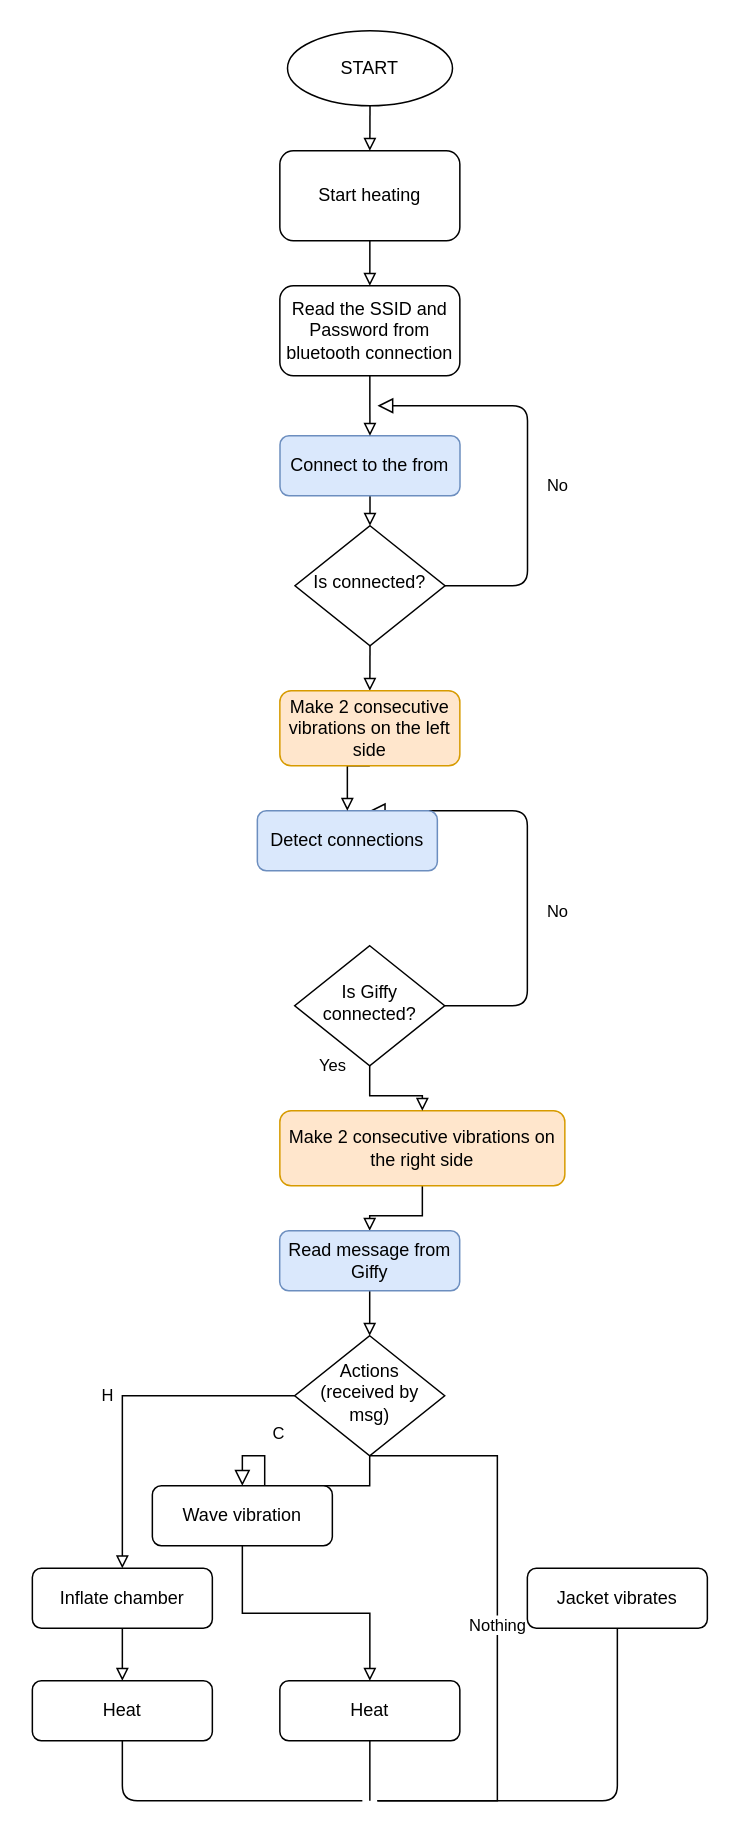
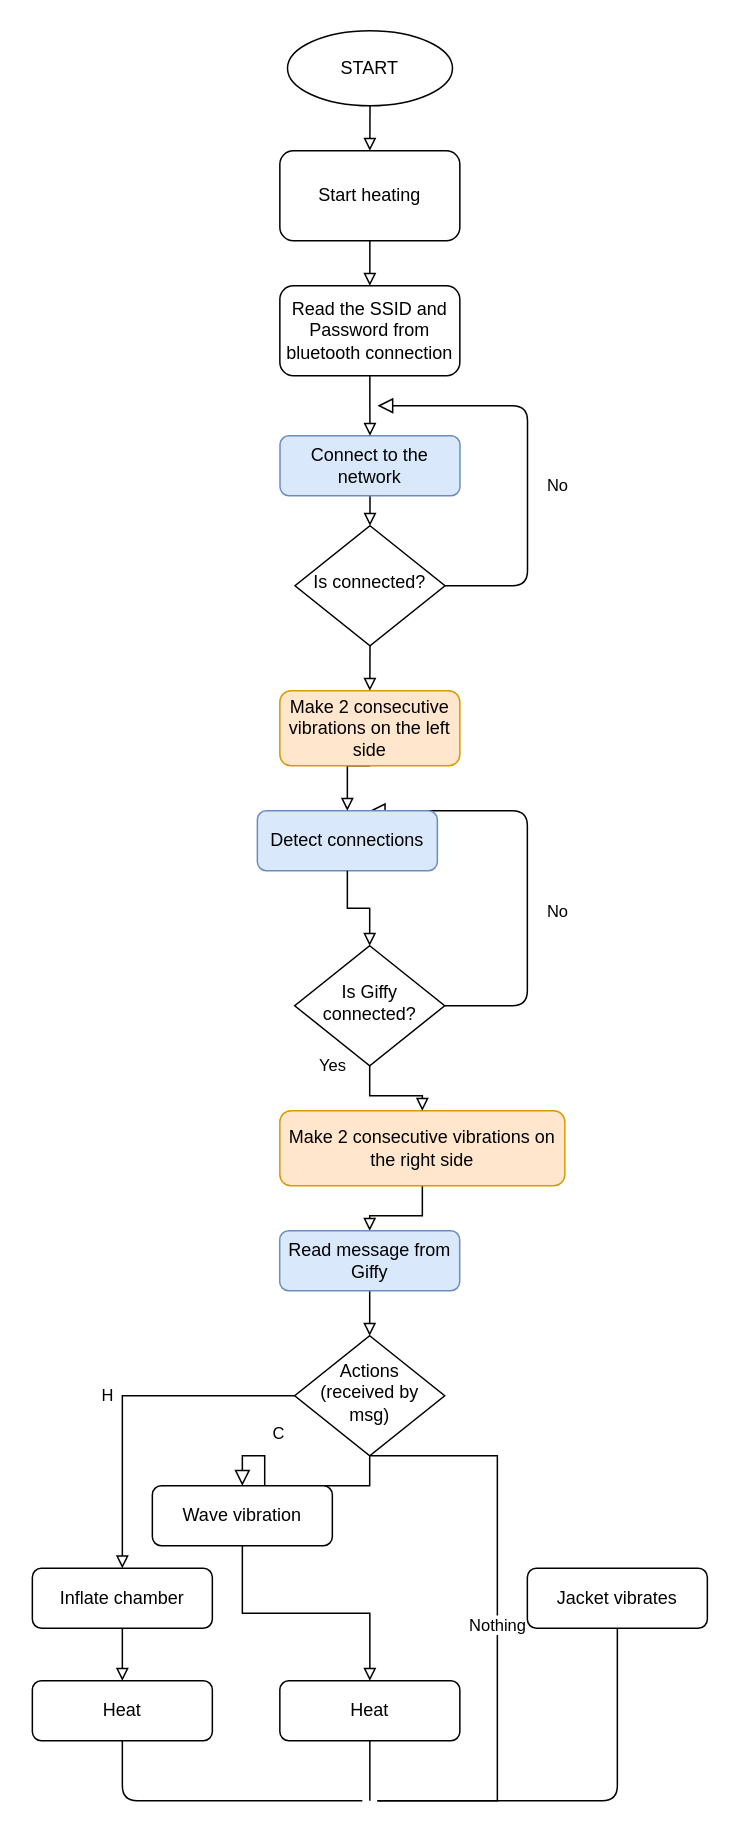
node "Connect to the from": label "Connect to the from" -> "Connect to the network"
edge "Detect connections" -> "Is Giffy connected?": added
